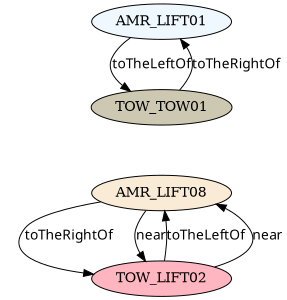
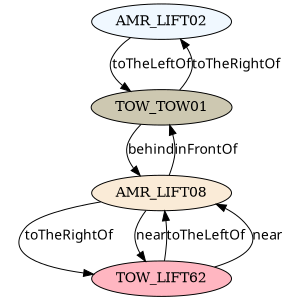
node "AMR_LIFT01": label "AMR_LIFT01" -> "AMR_LIFT02"
edge "TOW_TOW01" -> "AMR_LIFT08": added, label "behind"
edge "AMR_LIFT08" -> "TOW_TOW01": added, label "inFrontOf"
node "TOW_LIFT02": label "TOW_LIFT02" -> "TOW_LIFT62"
